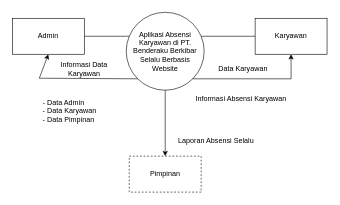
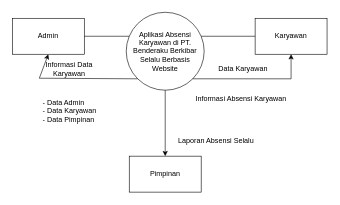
node "Informasi Data Karyawan": moved (84, 69) -> (69, 69)
node "Pimpinan": style dashed -> solid
